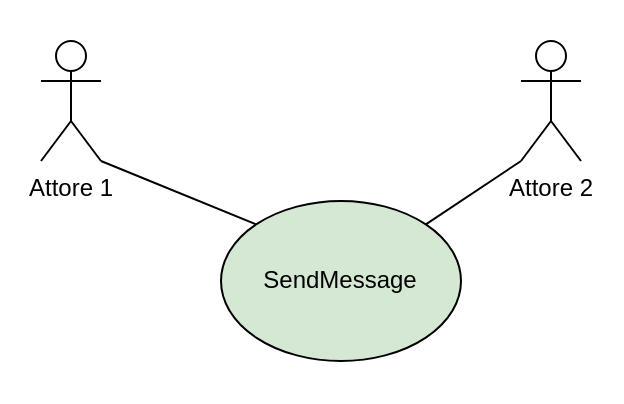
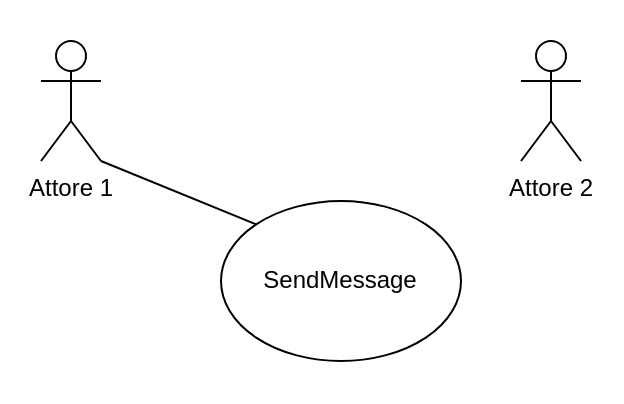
edge "Attore 2" -- "SendMessage": removed
node "SendMessage": fillcolor #d5e8d4 -> #ffffff
